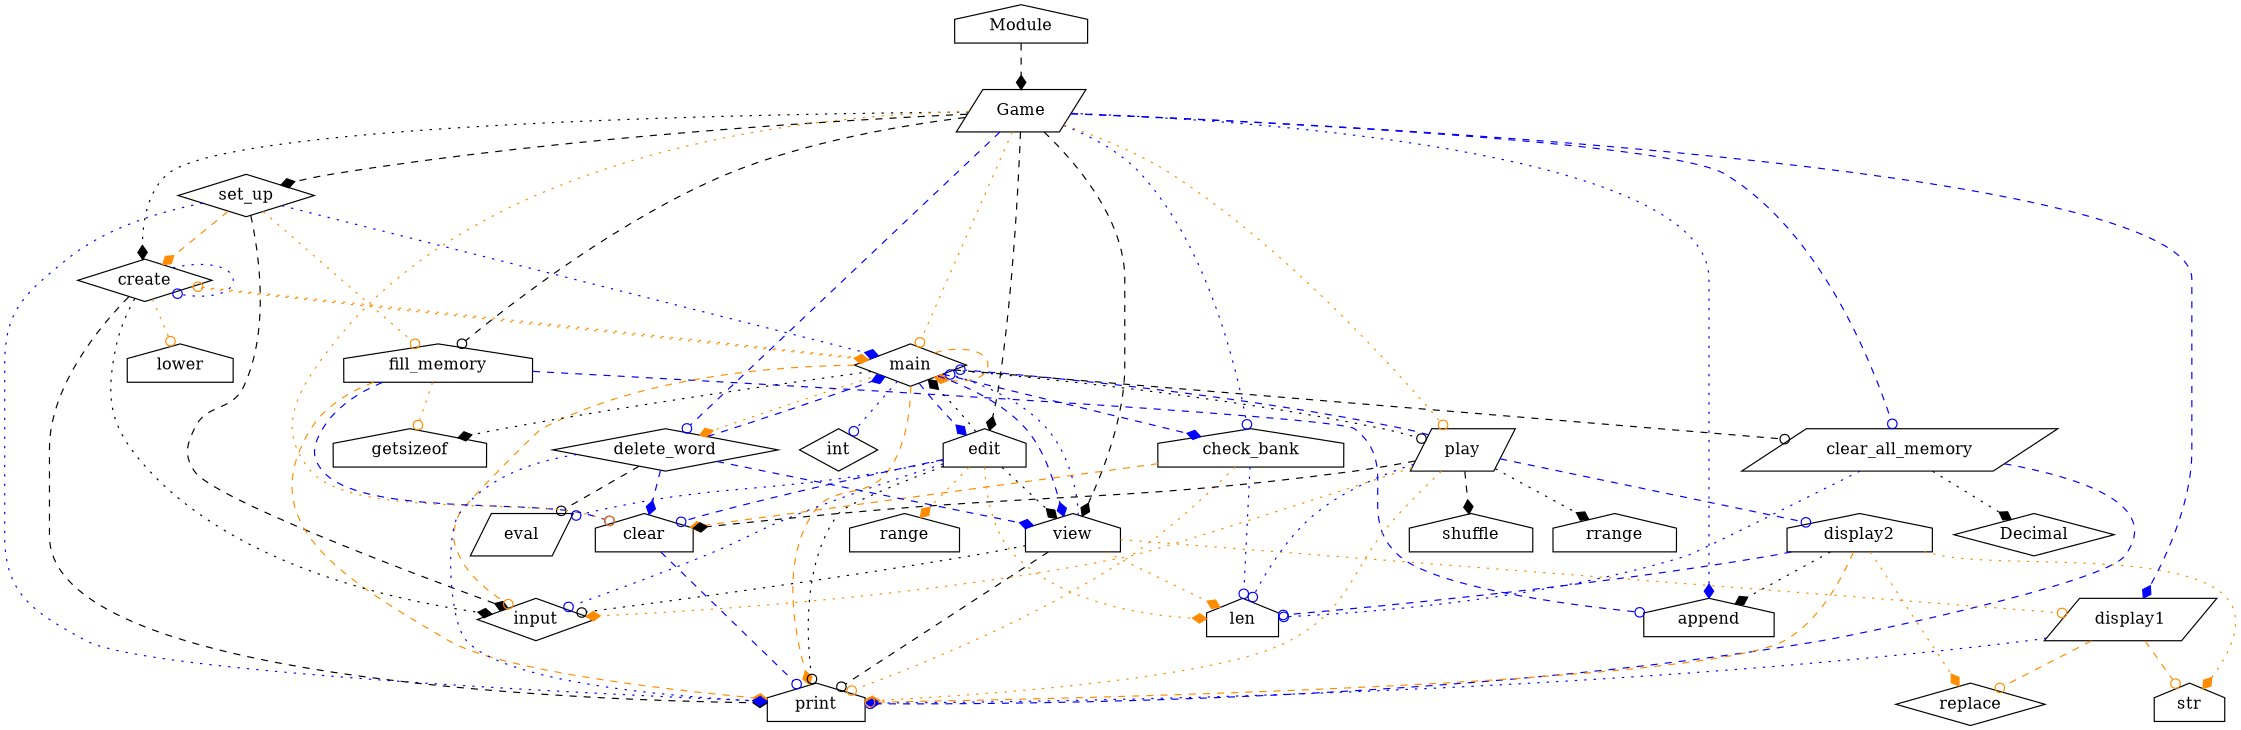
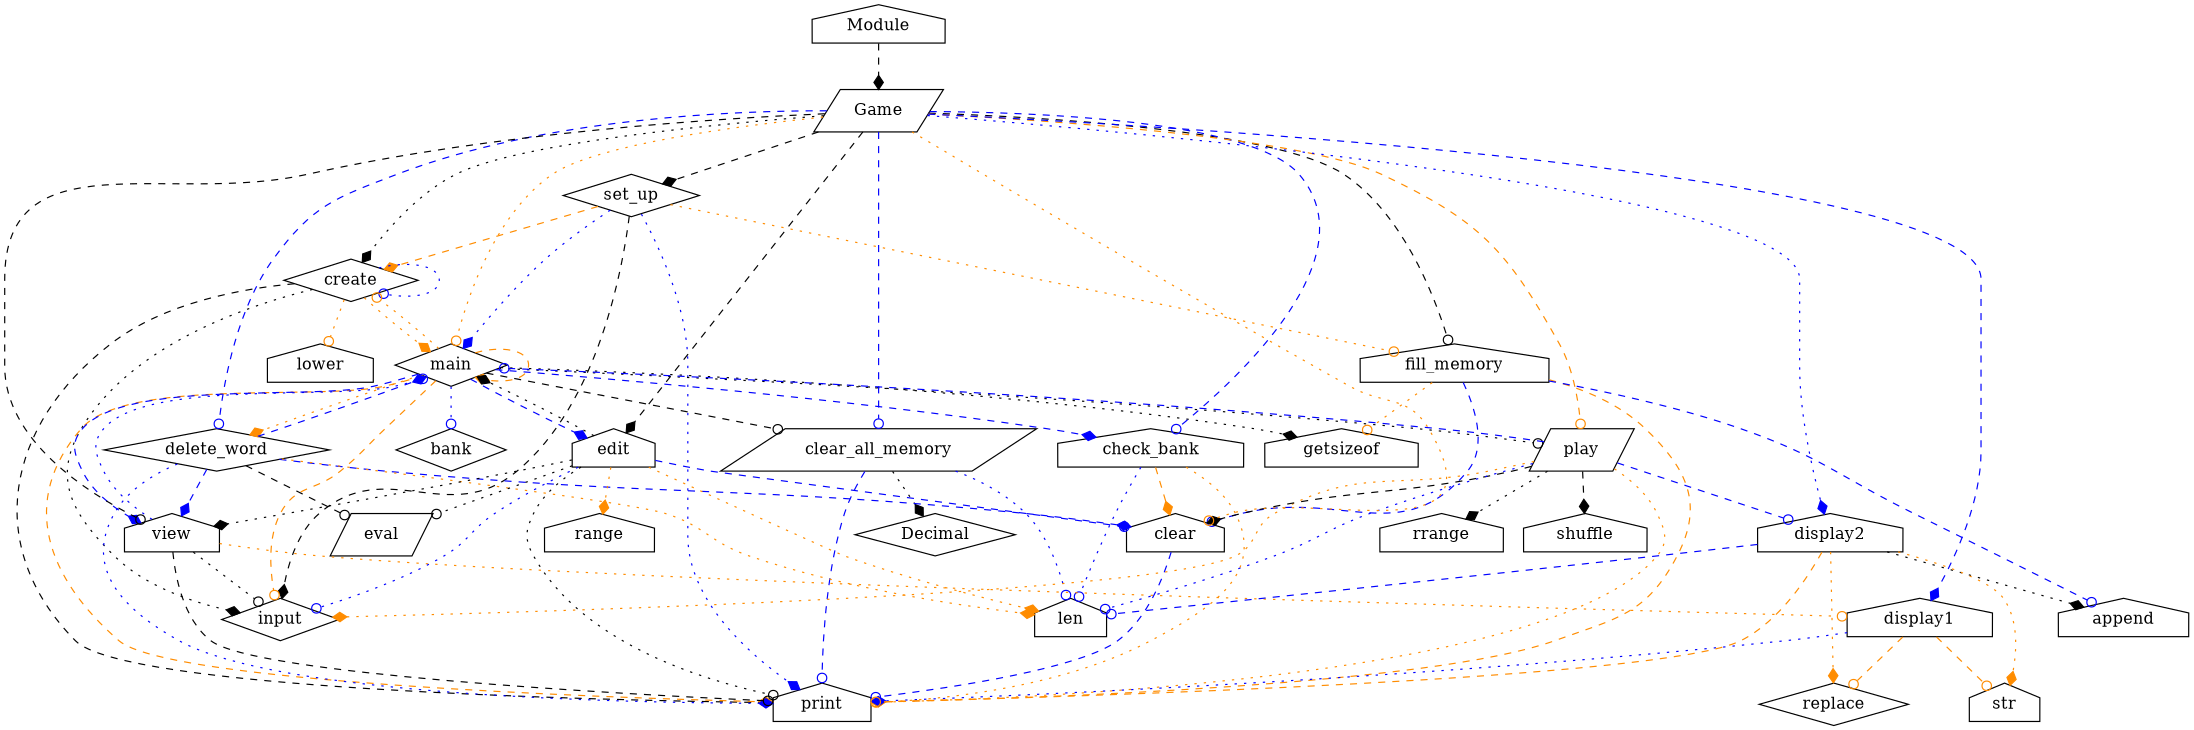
edge "Game" -> "append": now "Game" -> "display2"
edge "Game" -> "check_bank": style dotted -> dashed
edge "Game" -> "play": style dotted -> dashed
edge "Game" -> "view": arrowhead diamond -> odot
node "int": label "int" -> "bank"
edge "edit" -> "eval": color blue -> black
edge "view" -> "len": now "delete_word" -> "len"
node "display1": shape parallelogram -> house
